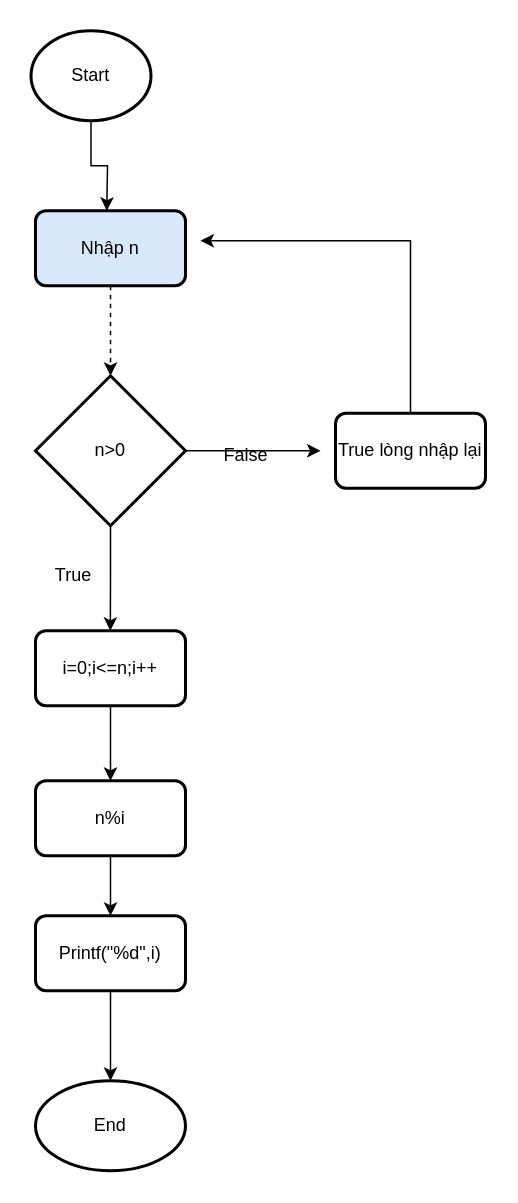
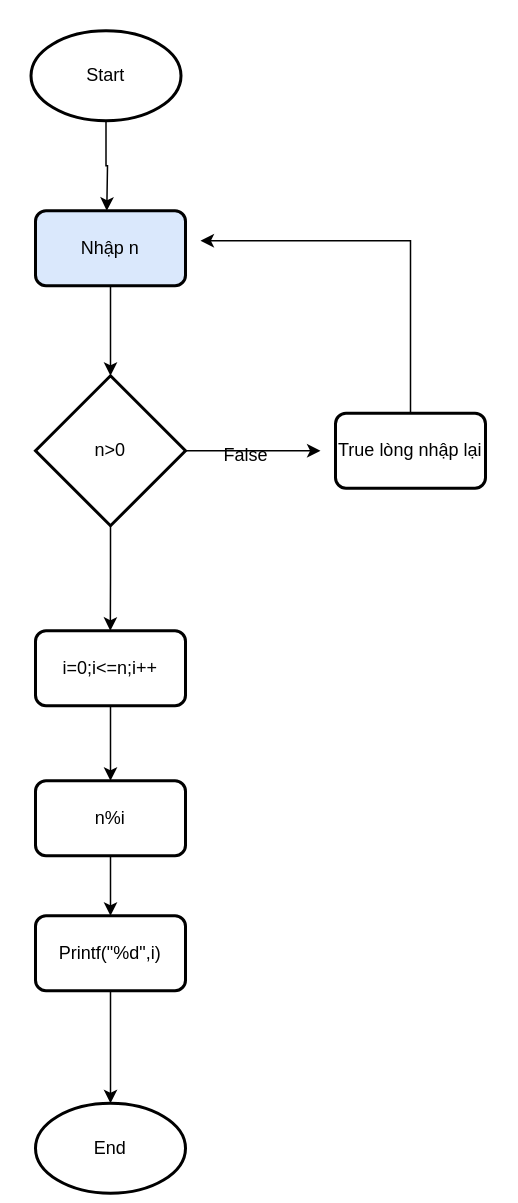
node "Start": size 120x90 -> 150x90
edge "Nhập n" -> "n>0": style dashed -> solid
node "True": removed
node "End": moved (110, 1126) -> (110, 1148)
